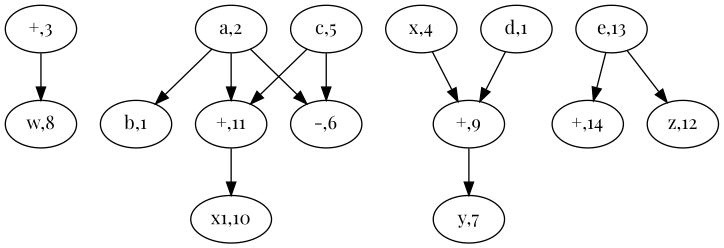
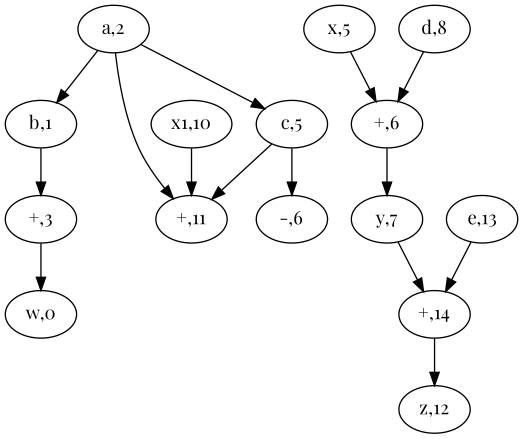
node "x,4": label "x,4" -> "x,5"
node "d,1": label "d,1" -> "d,8"
edge "a,2" -> "-,6": now "a,2" -> "c,5"
edge "e,13" -> "z,12": now "+,14" -> "z,12"
node "w,8": label "w,8" -> "w,0"
node "+,9": label "+,9" -> "+,6"
edge "b,1" -> "+,3": added
edge "+,11" -> "x1,10": reversed
edge "y,7" -> "+,14": added
